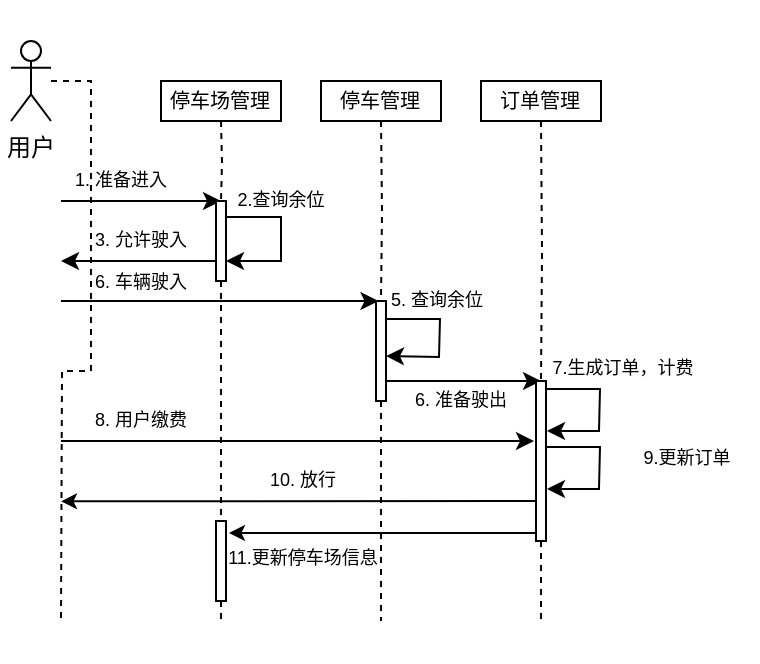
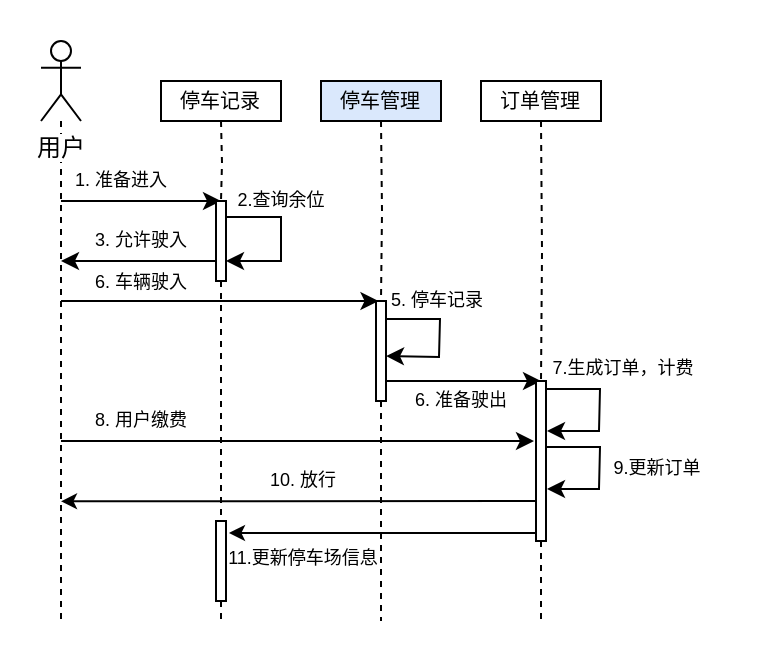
node "用户": moved (31, 81) -> (61, 81)
node "停车场管理": label "停车场管理" -> "停车记录"
node "停车管理": fillcolor #ffffff -> #dae8fc
node "5. 查询余位": label "5. 查询余位" -> "5. 停车记录"
node "9.更新订单": moved (687, 459) -> (657, 469)
